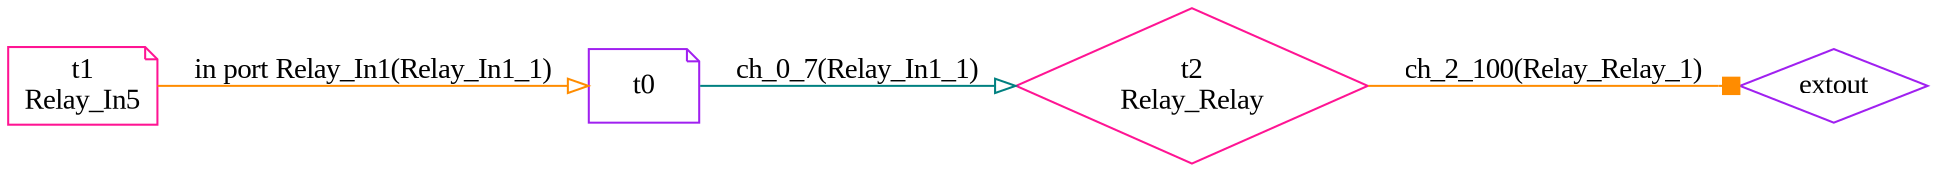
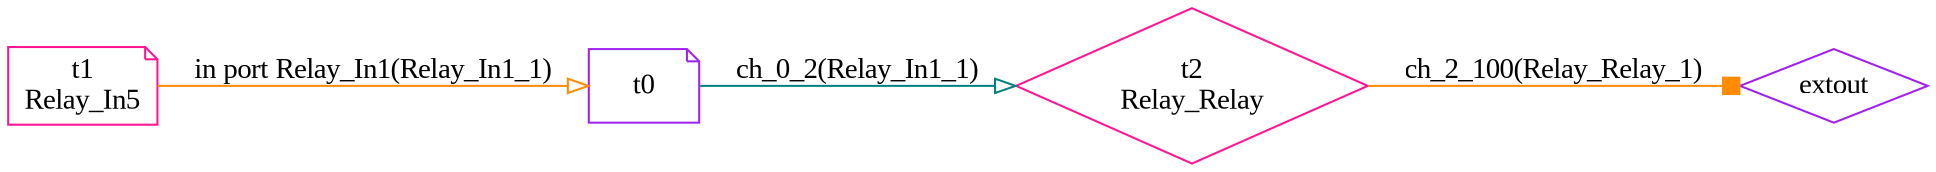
edge "t0" -> "t2 Relay_Relay": label "ch_0_7(Relay_In1_1)" -> "ch_0_2(Relay_In1_1)"
